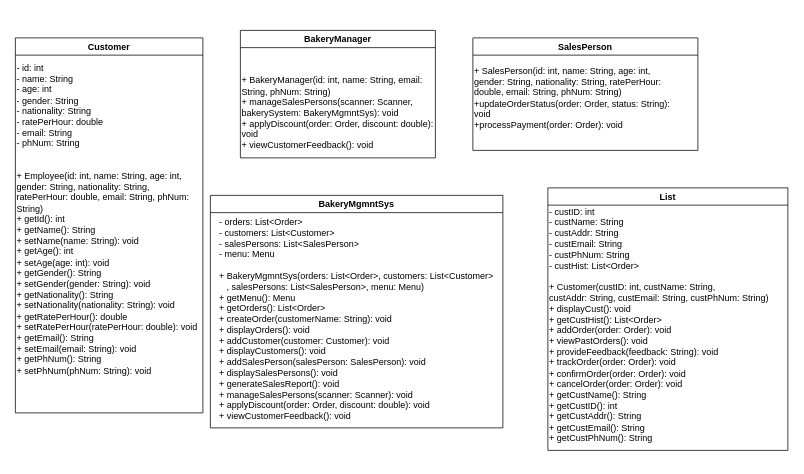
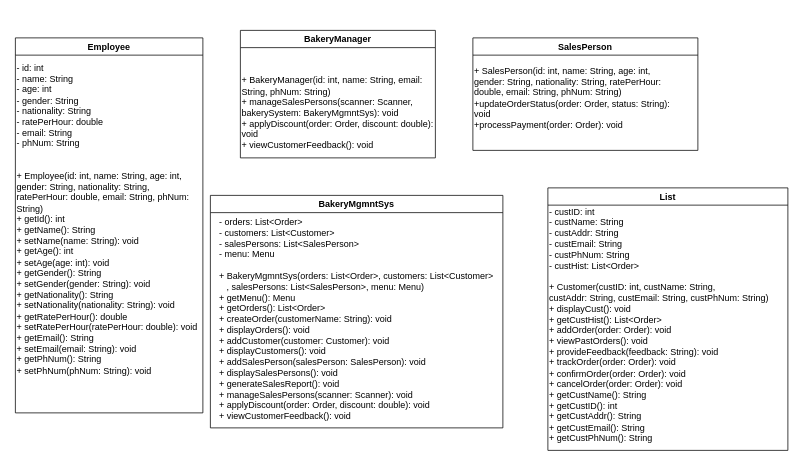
node "Customer": label "Customer" -> "Employee"
